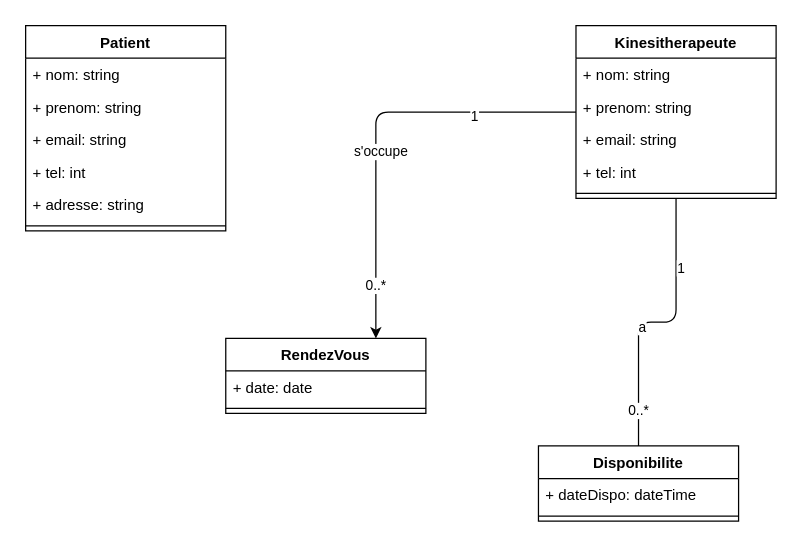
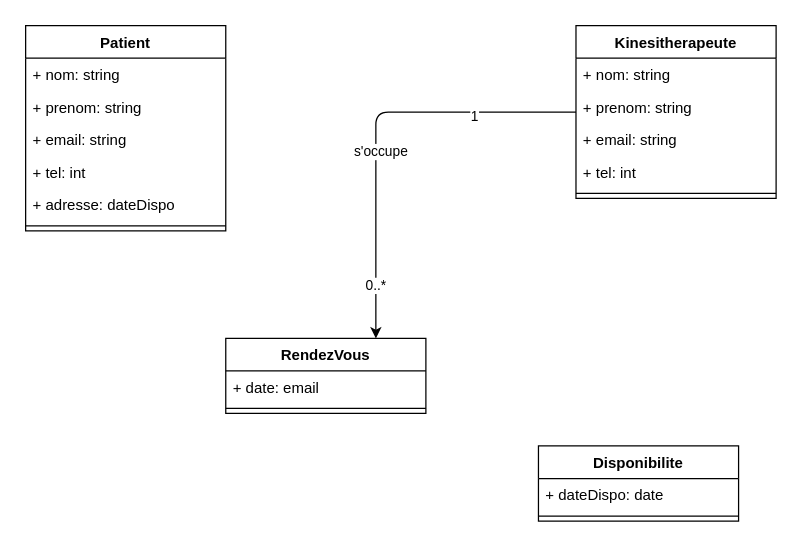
node "+ adresse: string": label "+ adresse: string" -> "+ adresse: dateDispo"
edge "Kinesitherapeute" -- "Disponibilite": removed, labels "1", "a", "0..*"
node "+ date: date": label "+ date: date" -> "+ date: email"
node "+ dateDispo: dateTime": label "+ dateDispo: dateTime" -> "+ dateDispo: date"
